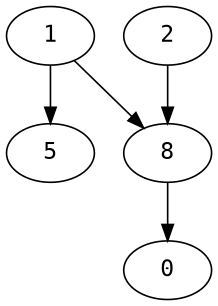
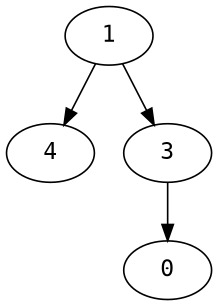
node "2": removed
node "5": label "5" -> "4"
node "8": label "8" -> "3"
